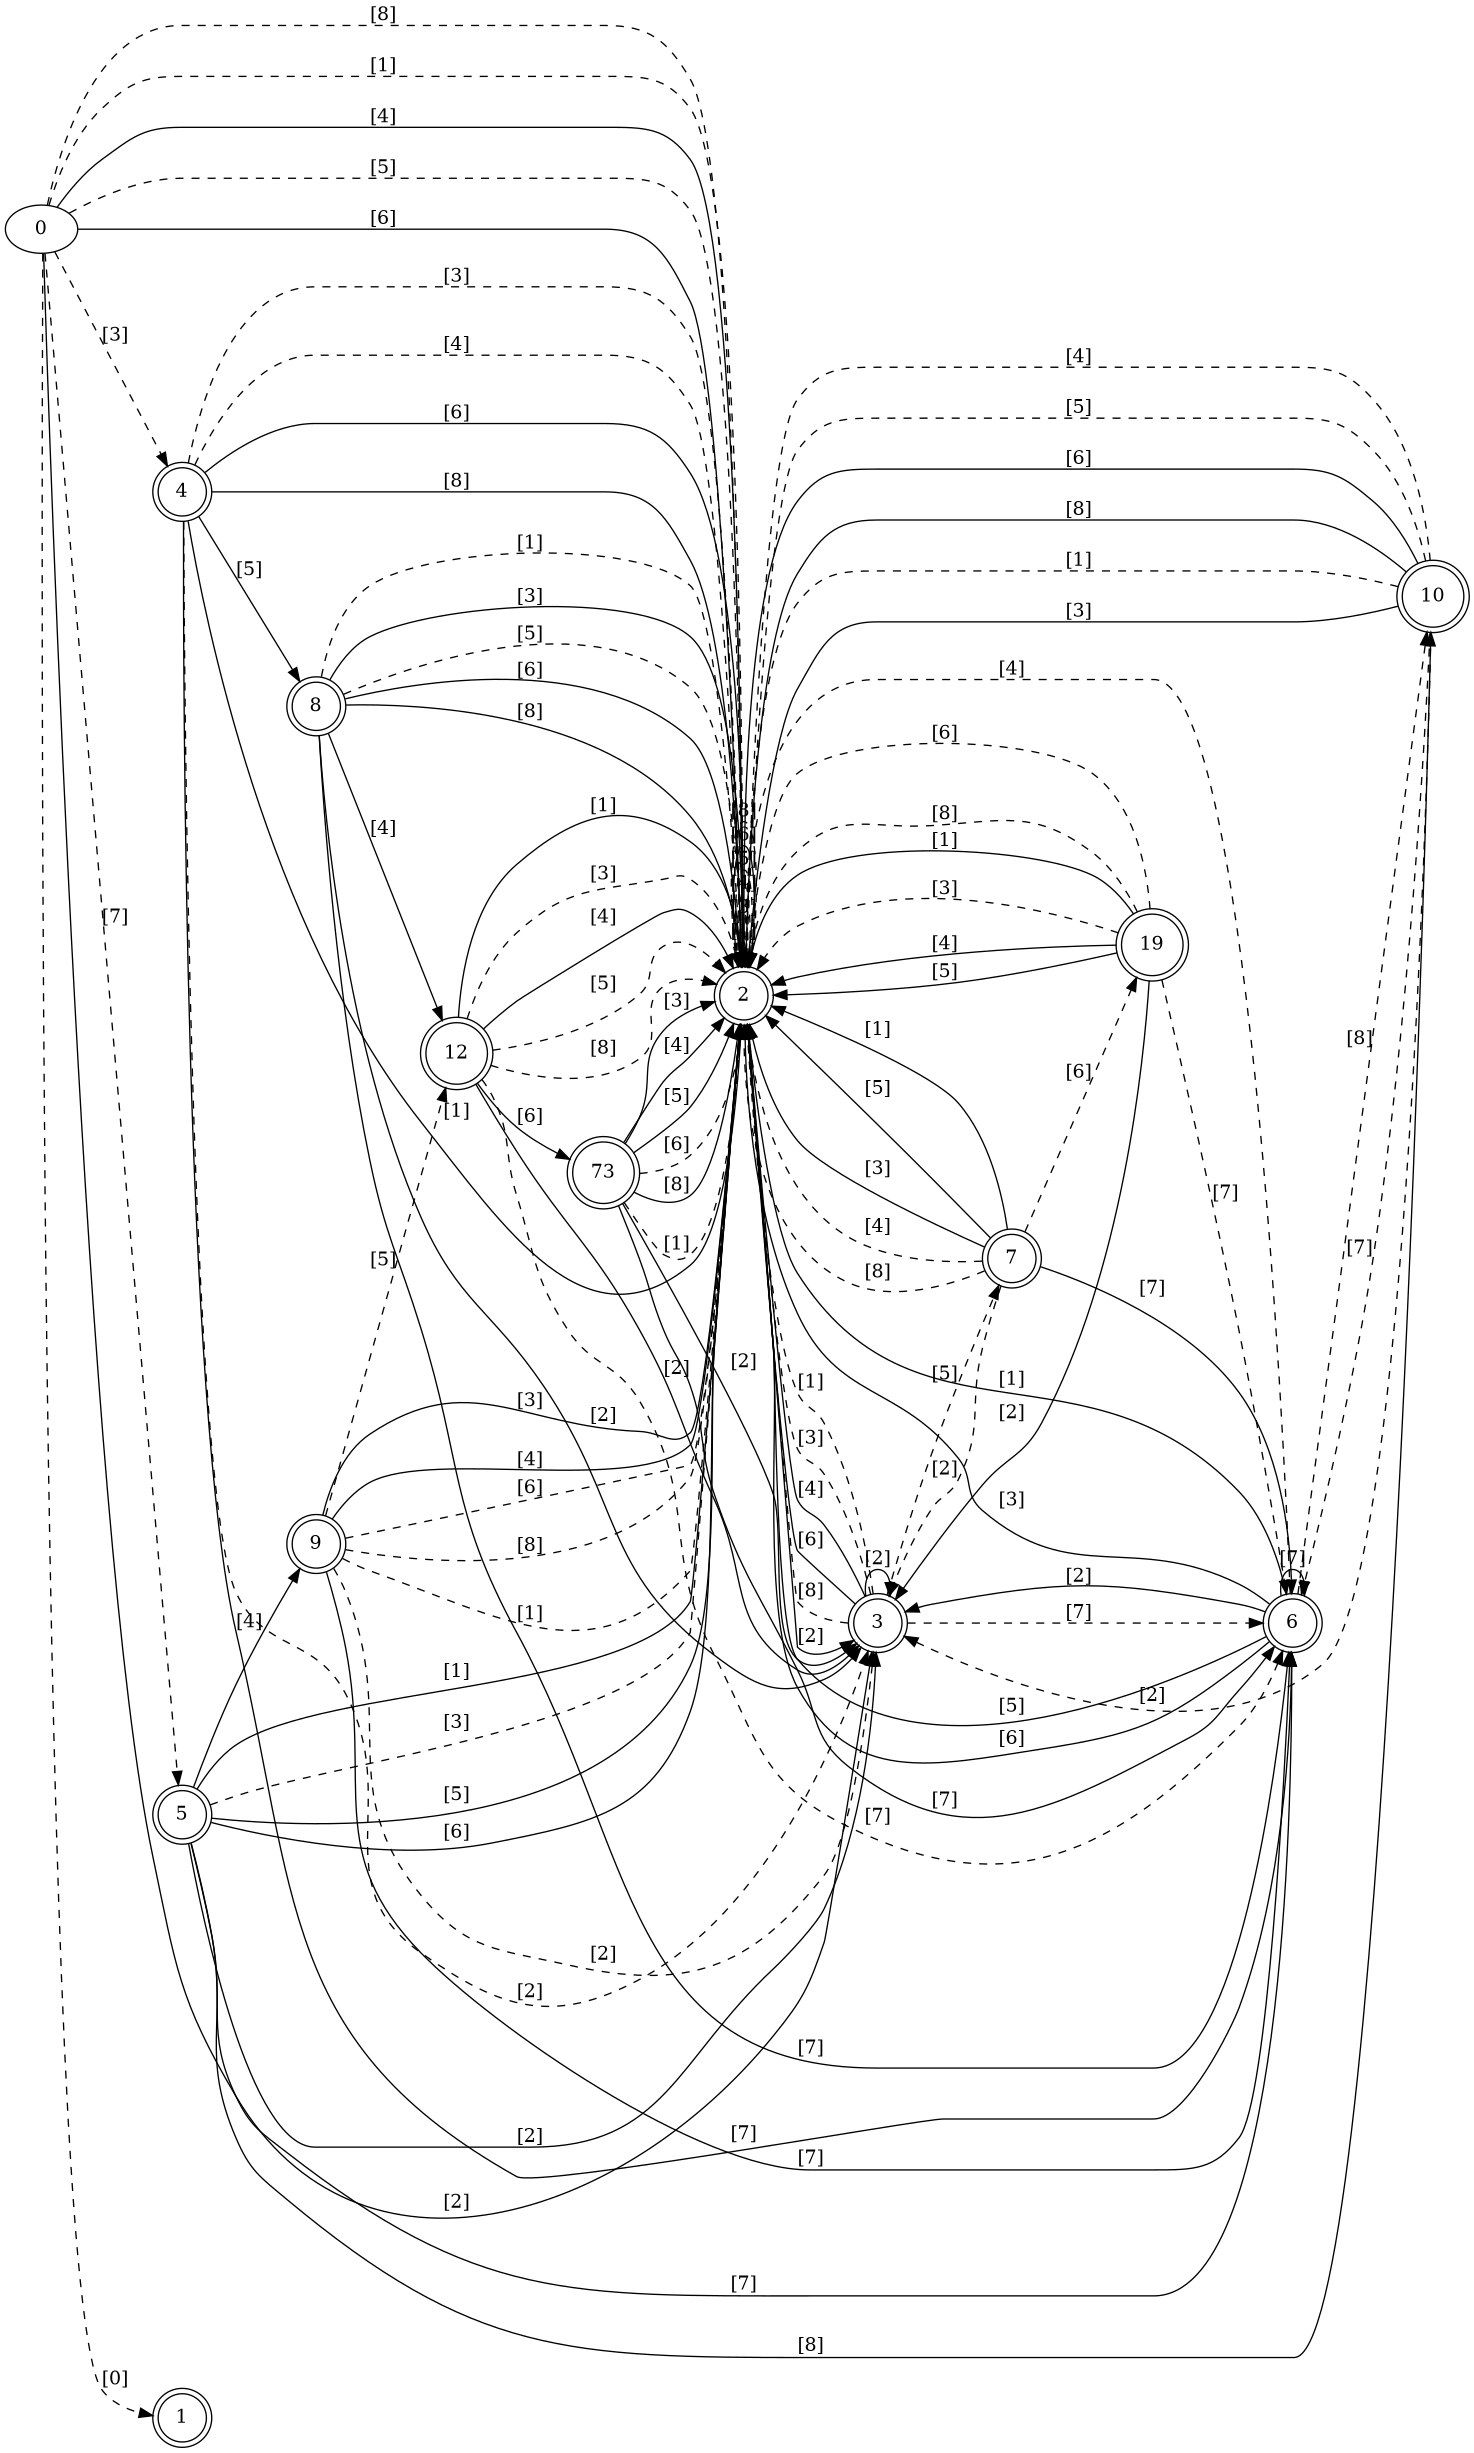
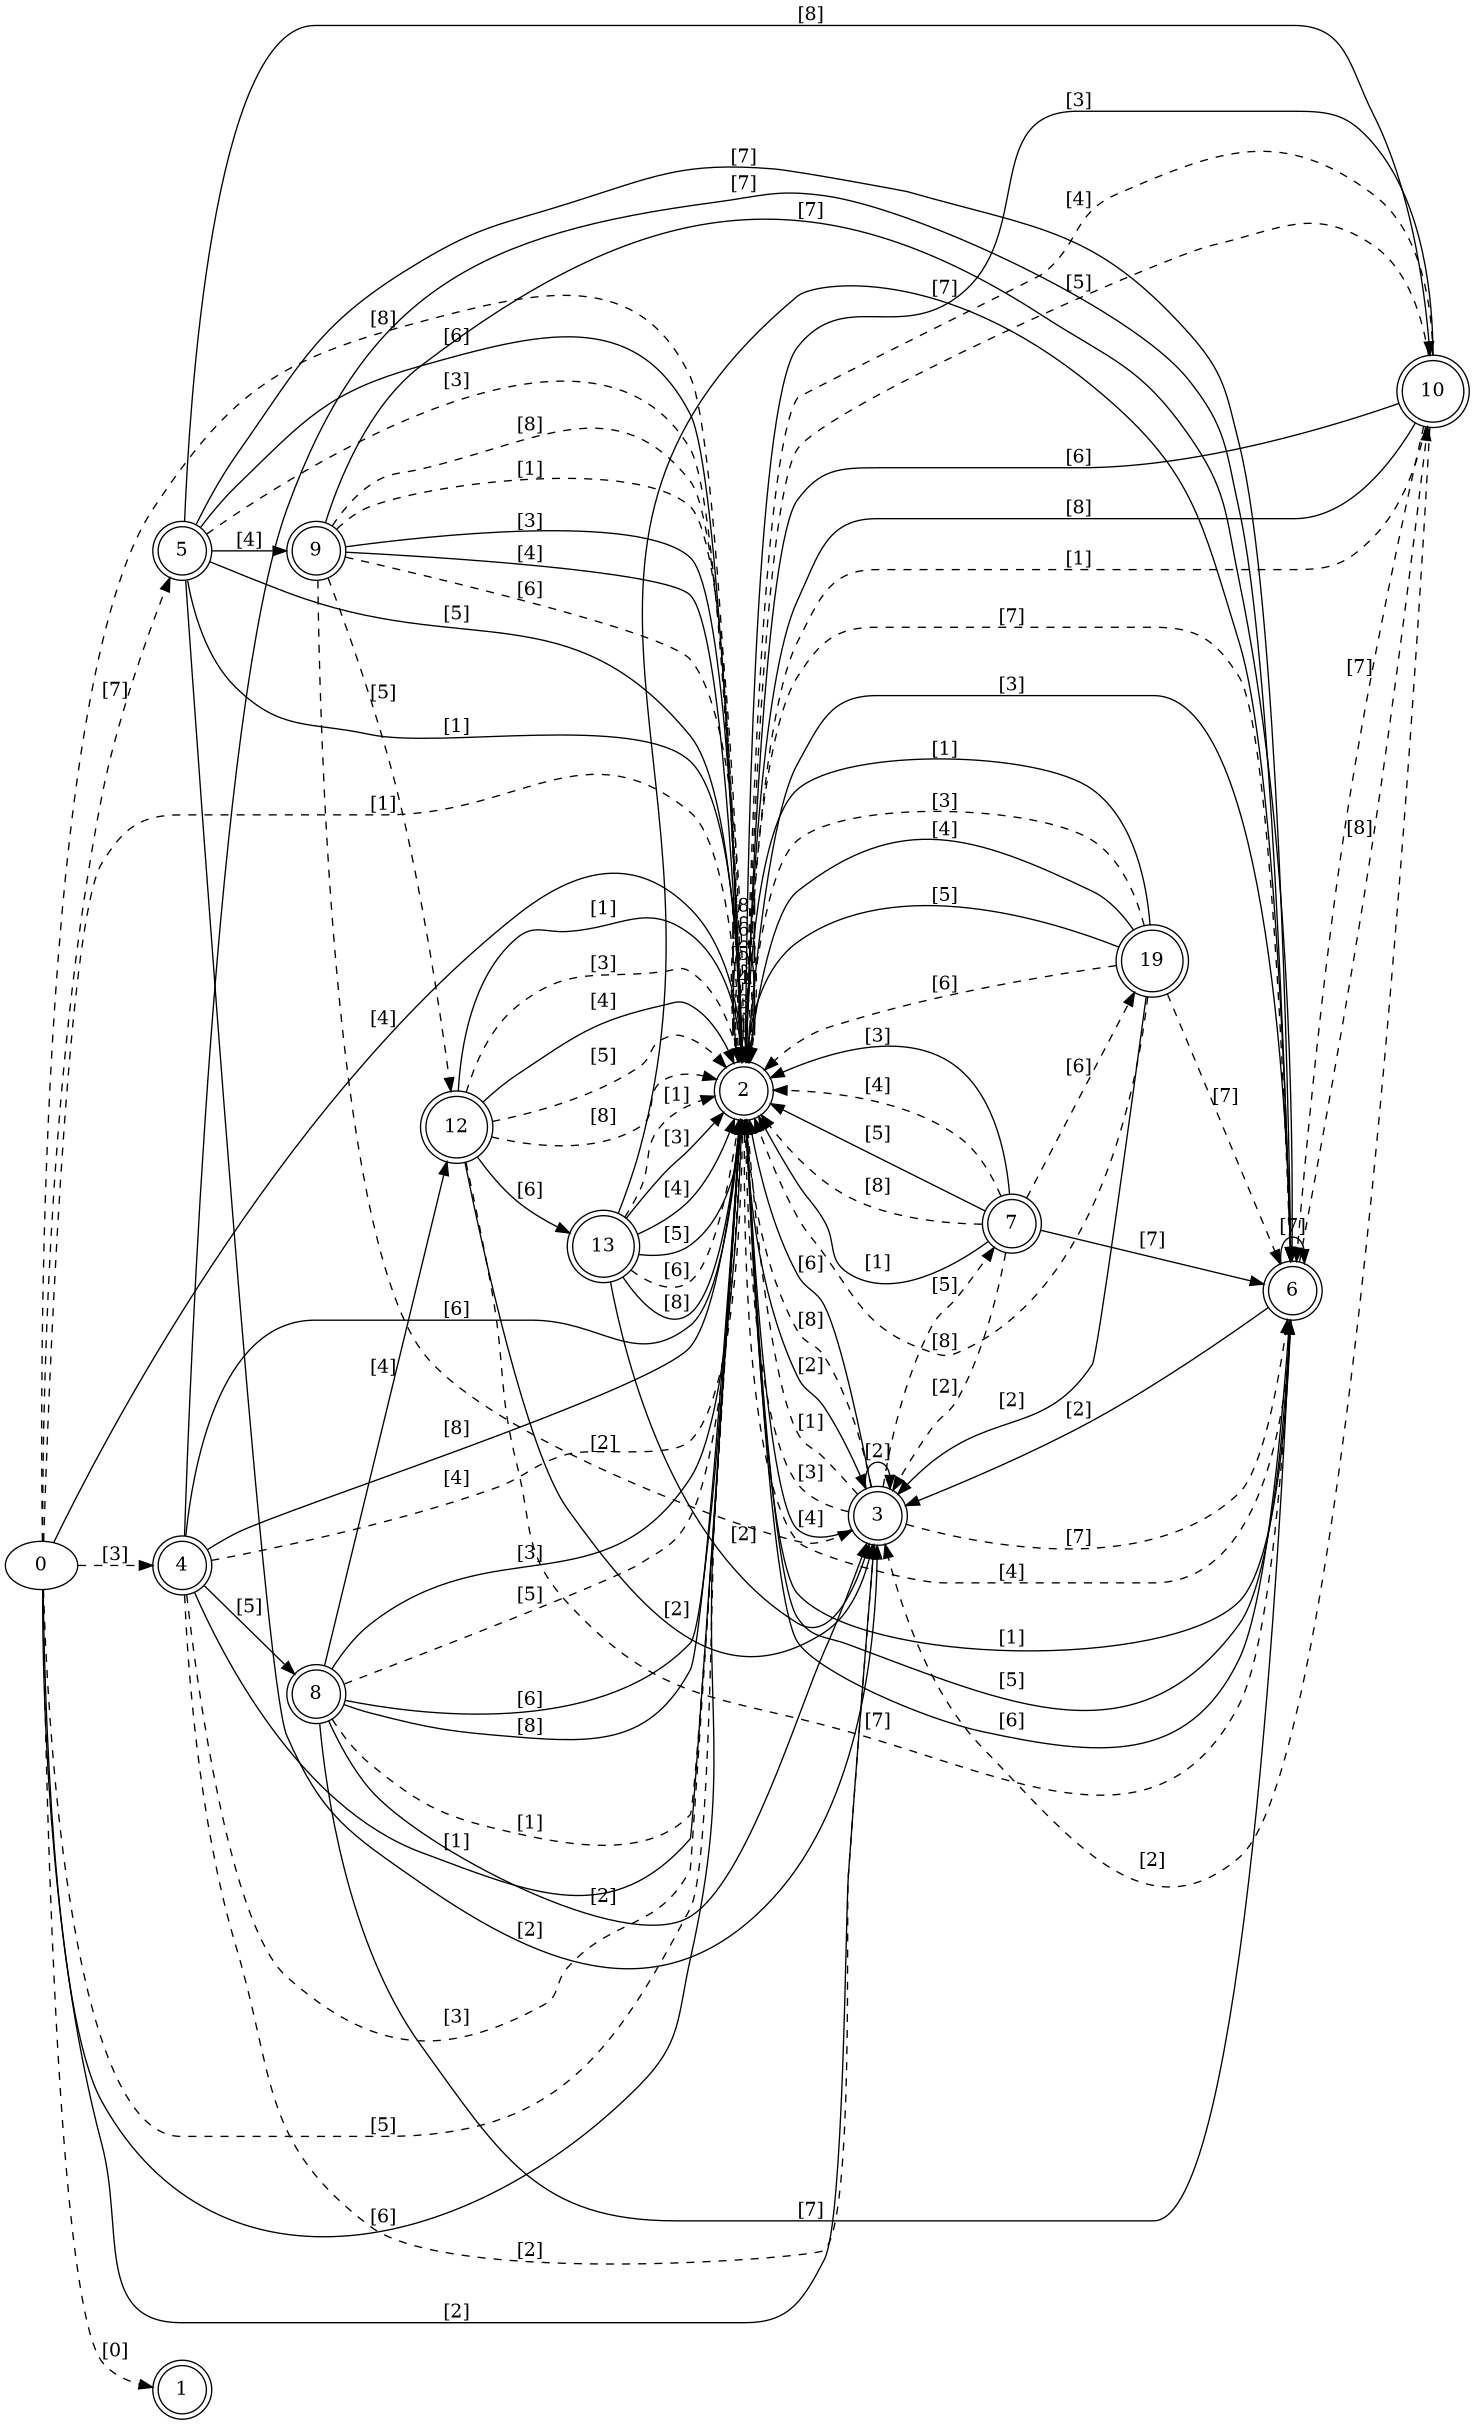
edge "2" -> "6": added, label "[7]"
node "73": label "73" -> "13"
